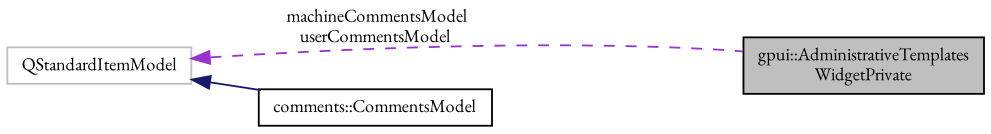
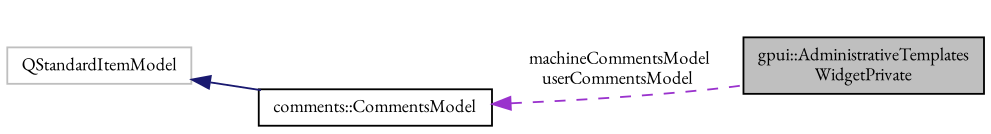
edge "gpui::AdministrativeTemplates WidgetPrivate" -> "QStandardItemModel": now "gpui::AdministrativeTemplates WidgetPrivate" -> "comments::CommentsModel"
